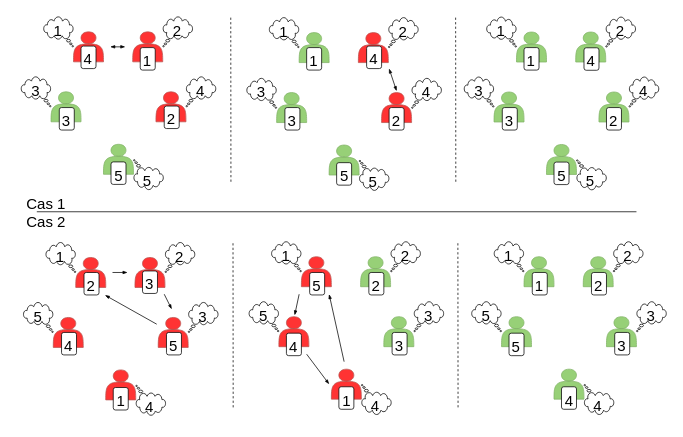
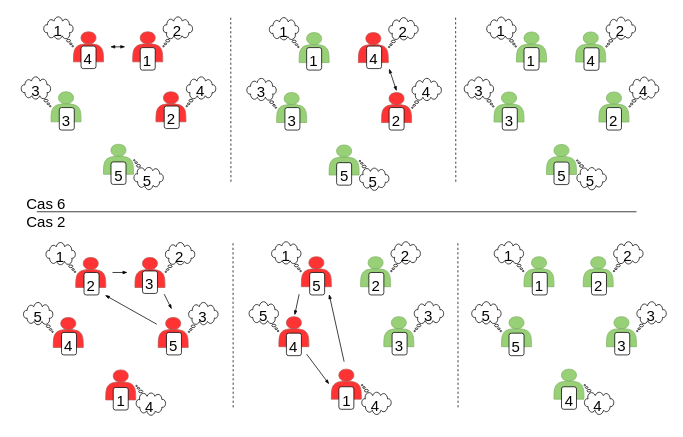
node "Cas 1 Cas 2": label "Cas 1 Cas 2" -> "Cas 6 Cas 2"
